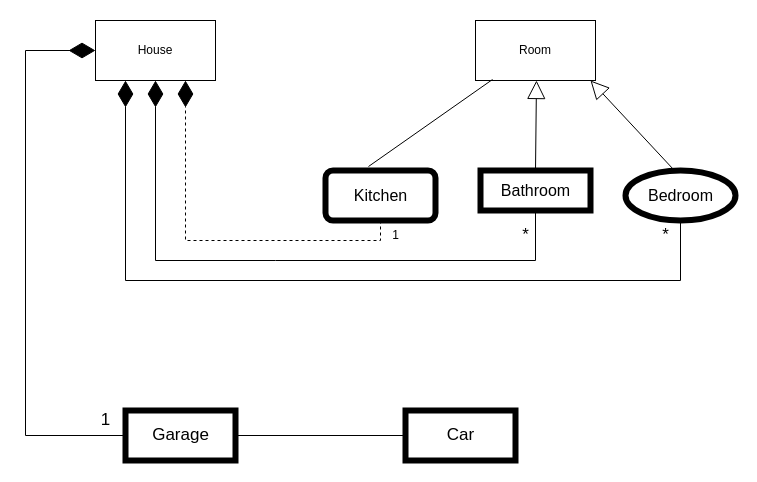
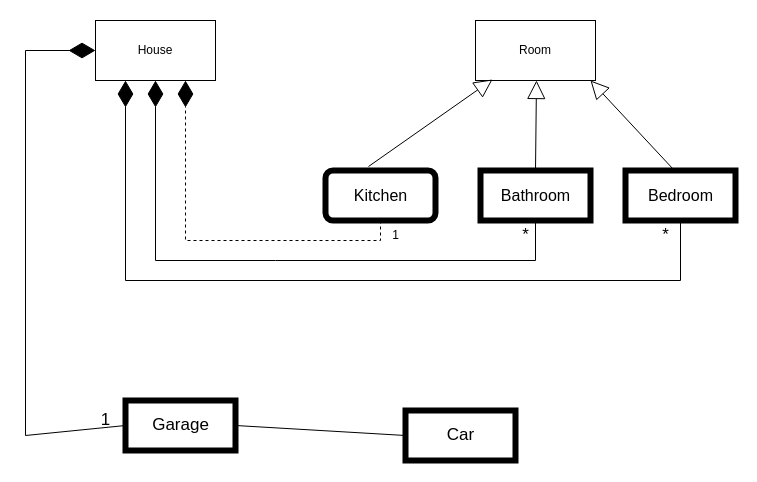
edge "Room" -- "Kitchen": arrowhead none -> block
node "Bathroom": size 110x40 -> 110x50
node "Bedroom": shape ellipse -> rectangle
node "Garage": moved (181, 436) -> (181, 426)
